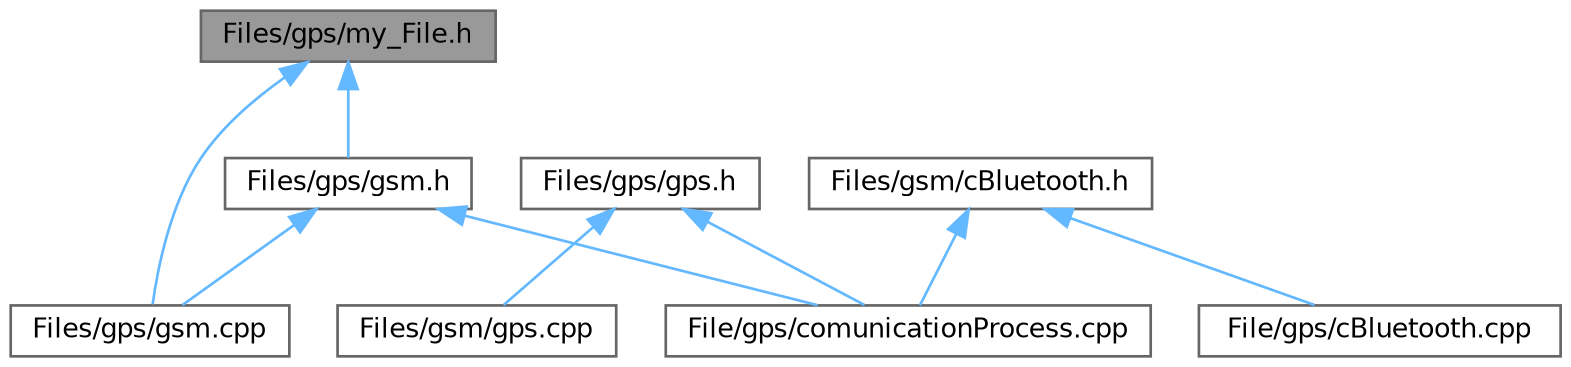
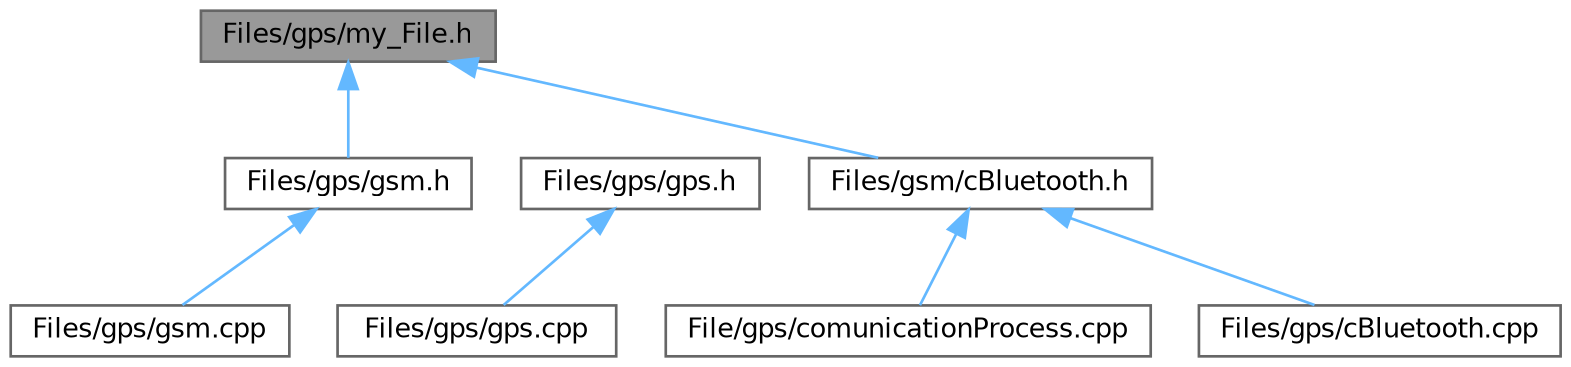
edge "Files/gps/gsm.cpp" -> "Files/gps/my_File.h": now "Files/gsm/cBluetooth.h" -> "Files/gps/my_File.h"
edge "File/gps/comunicationProcess.cpp" -> "Files/gps/gsm.h": removed
edge "File/gps/comunicationProcess.cpp" -> "Files/gps/gps.h": removed
node "Files/gsm/gps.cpp": label "Files/gsm/gps.cpp" -> "Files/gps/gps.cpp"
node "File/gps/cBluetooth.cpp": label "File/gps/cBluetooth.cpp" -> "Files/gps/cBluetooth.cpp"
